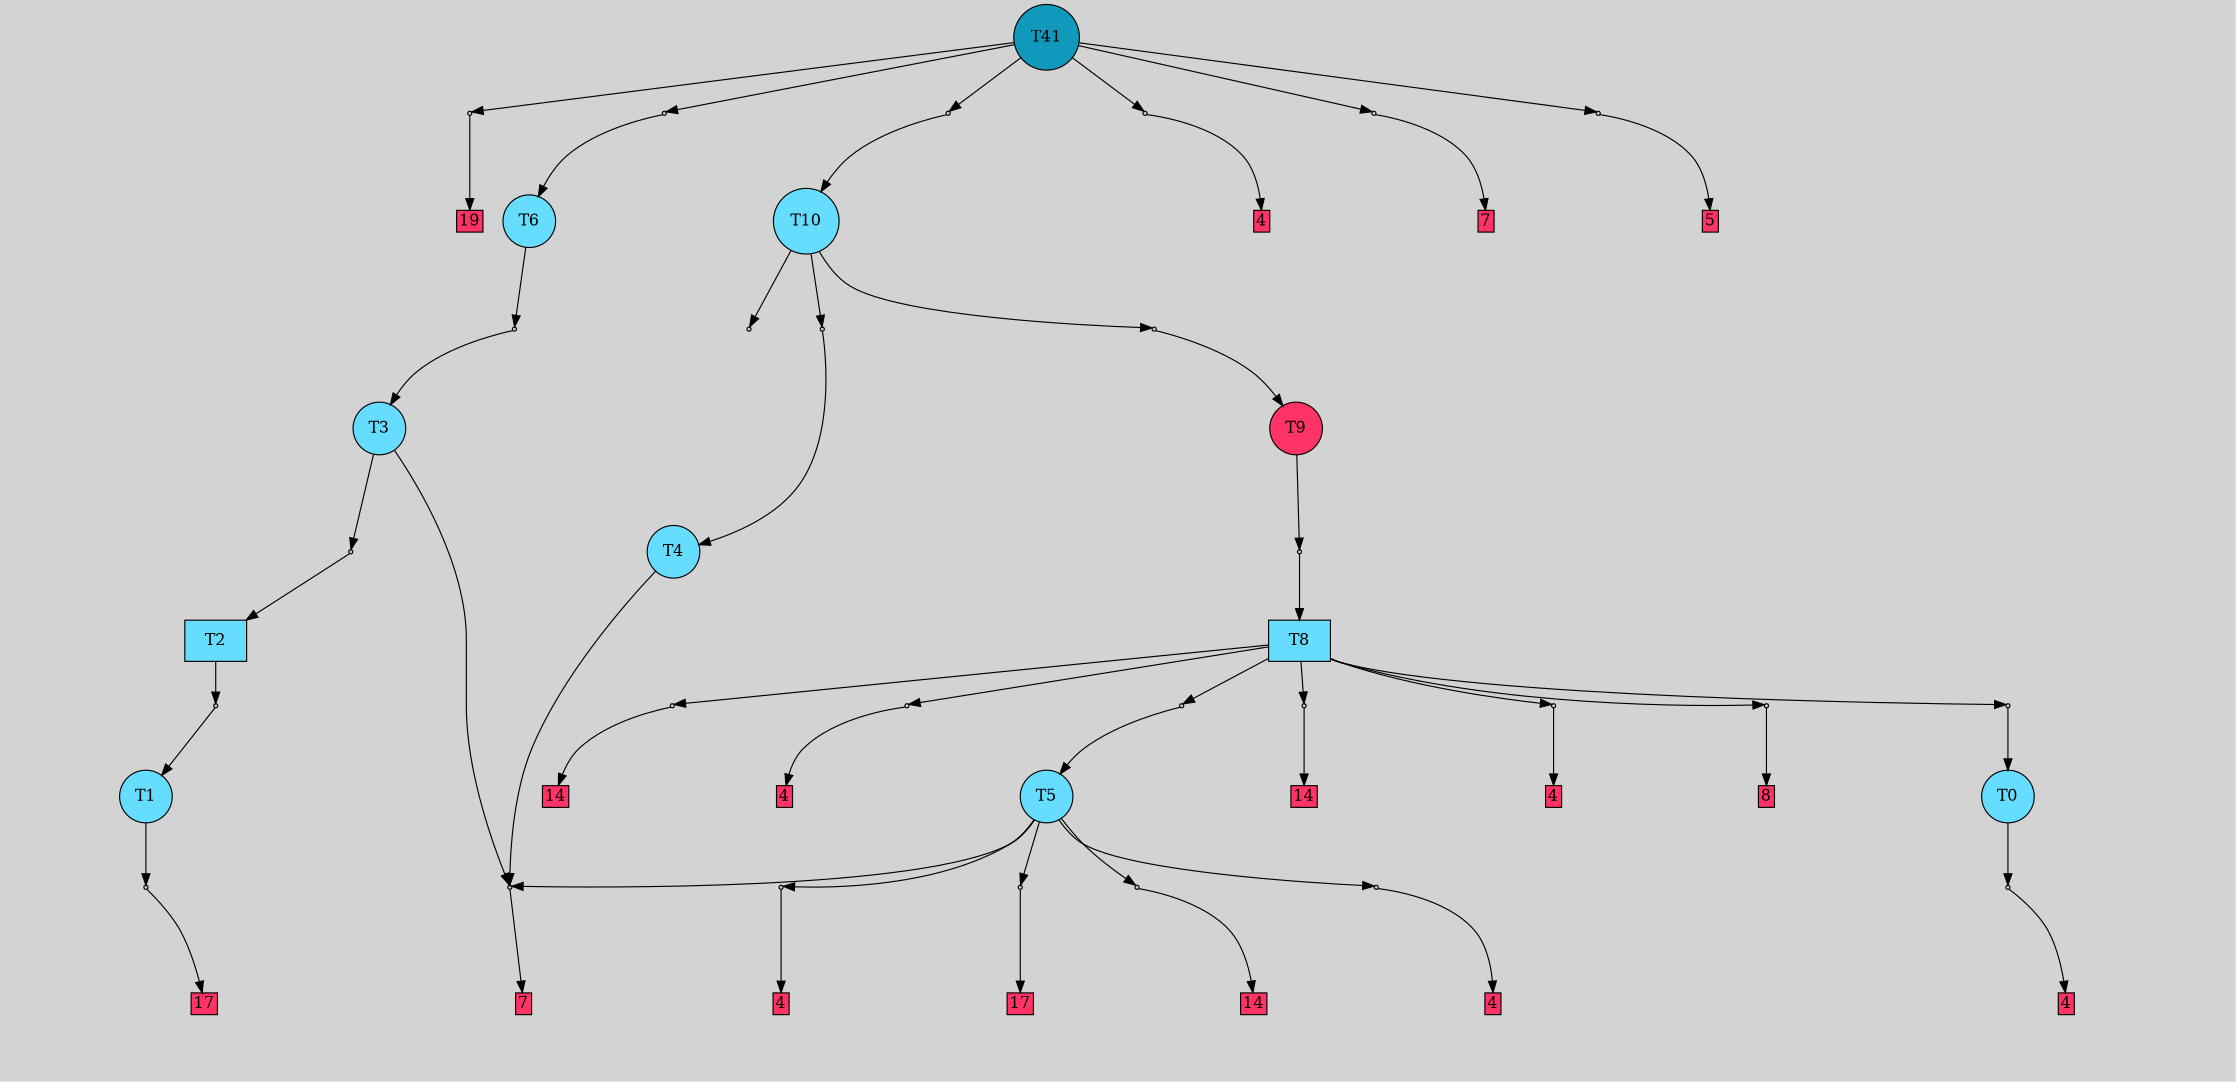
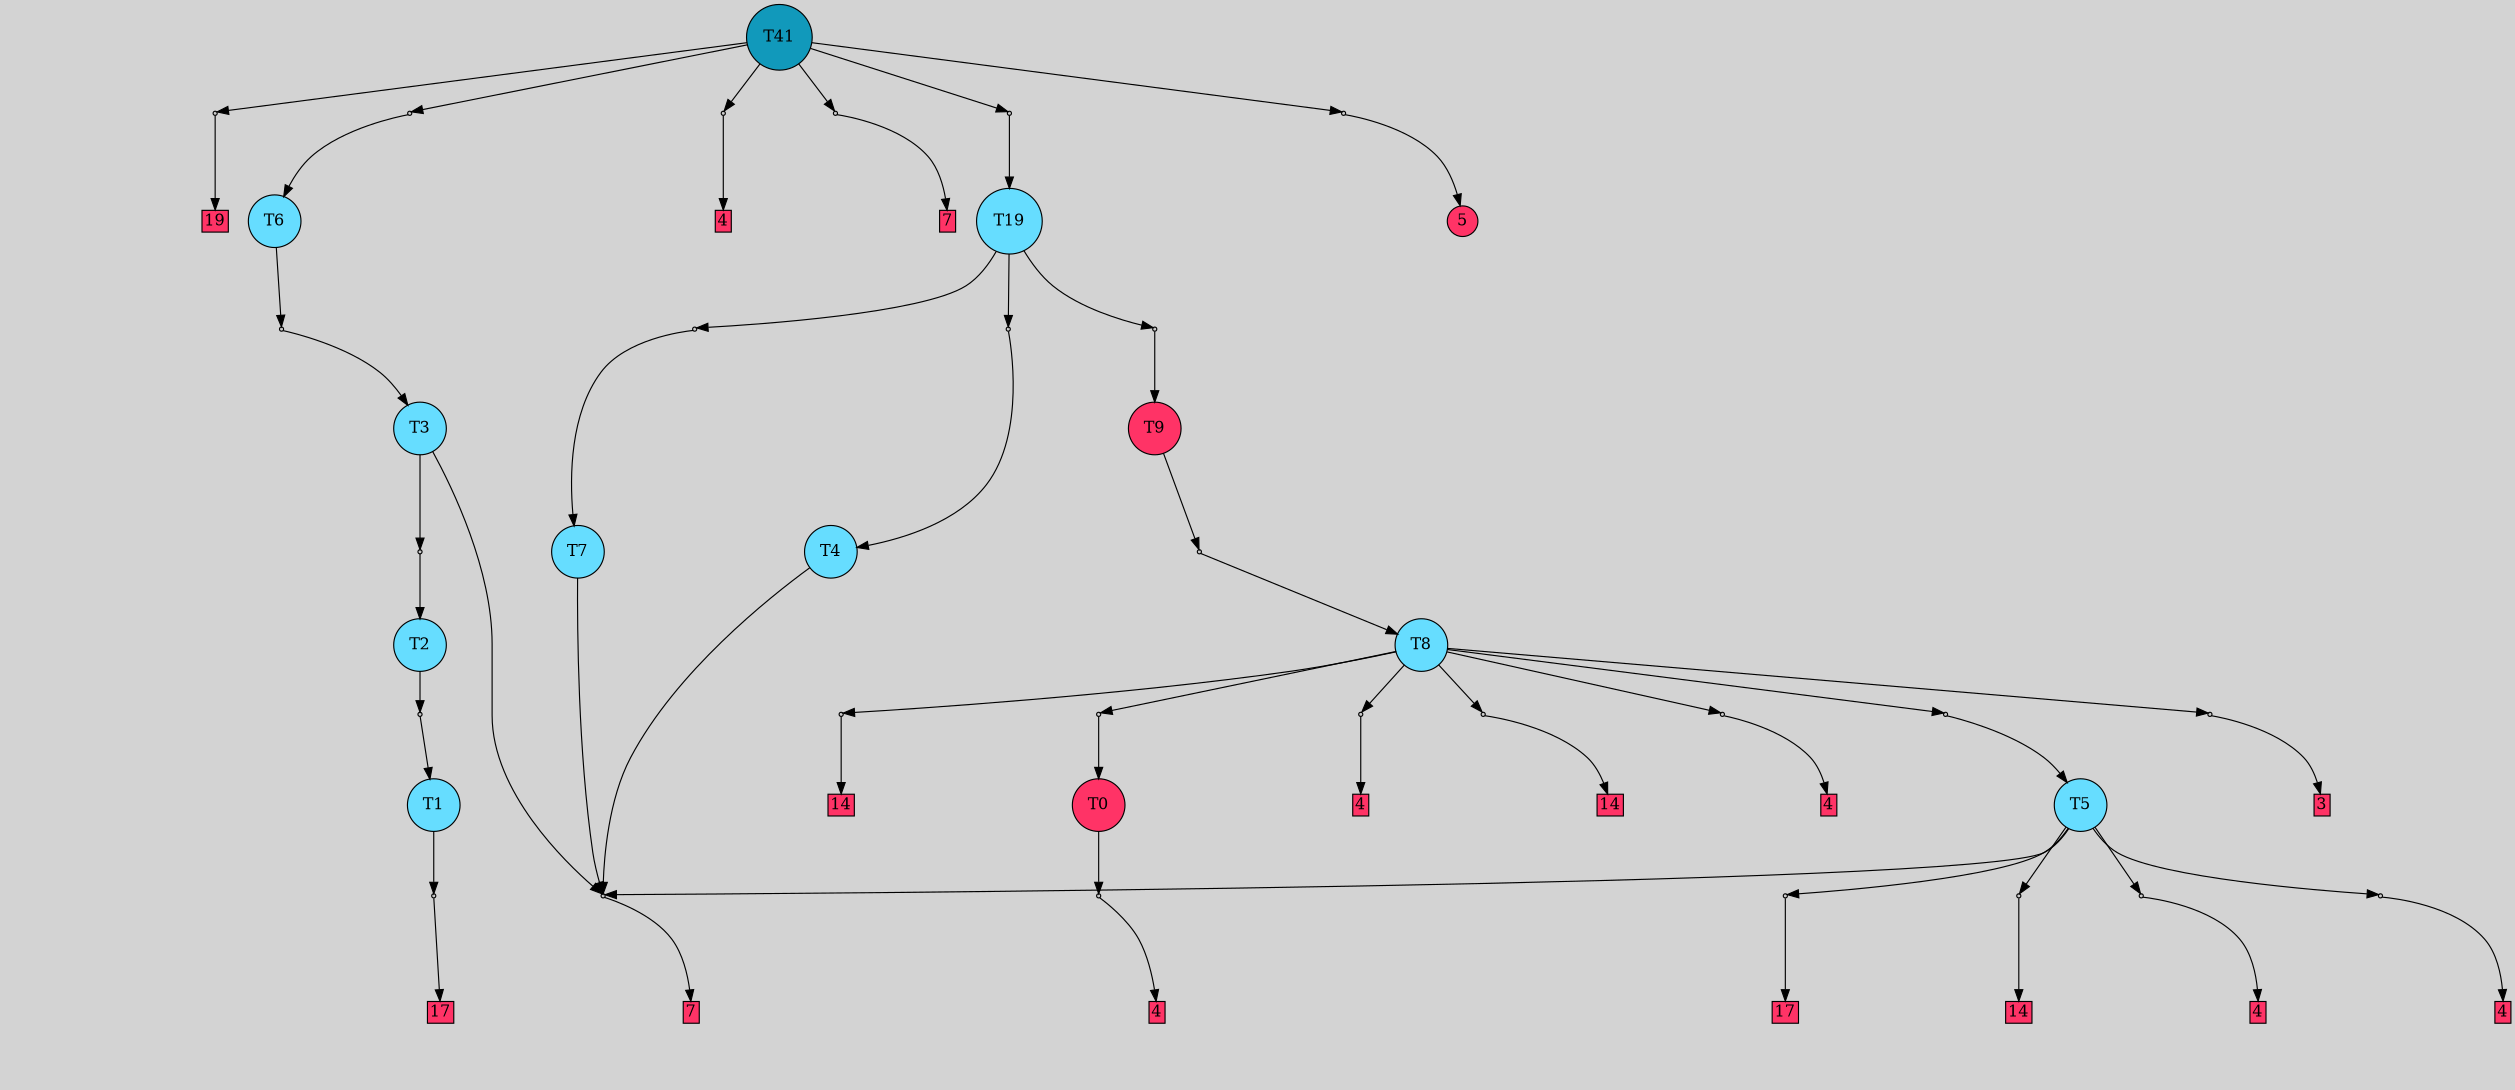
node "T10": label "T10" -> "T19"
node "5": shape box -> circle
node "T7": added
node "T2": shape box -> circle
node "T8": shape box -> circle
node "8": label "8" -> "3"
node "T0": fillcolor #66ddff -> #ff3366
